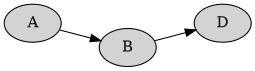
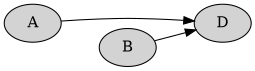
edge "A" -> "B": now "A" -> "D"
